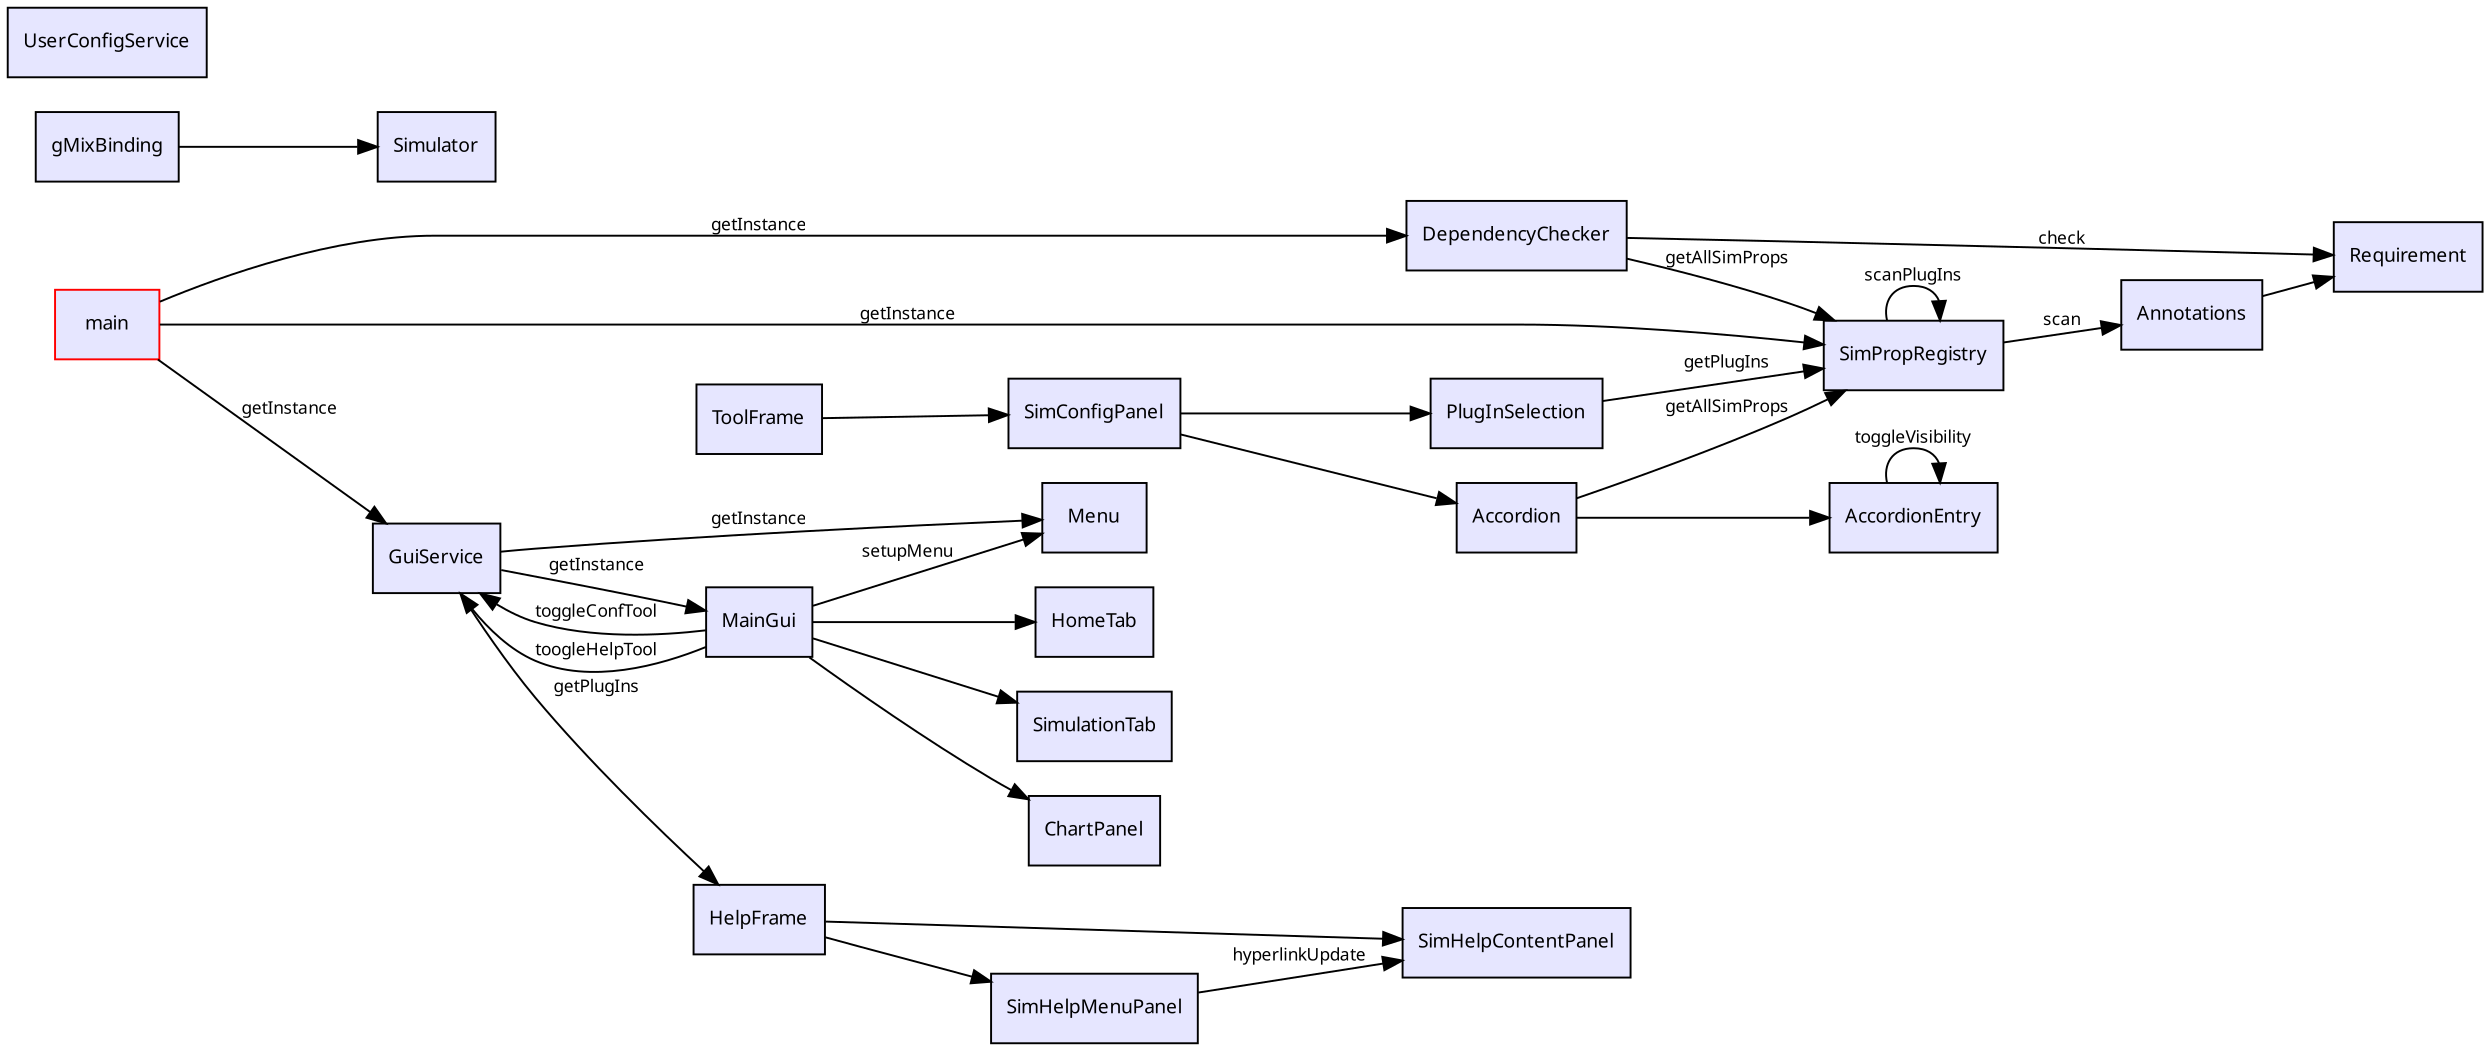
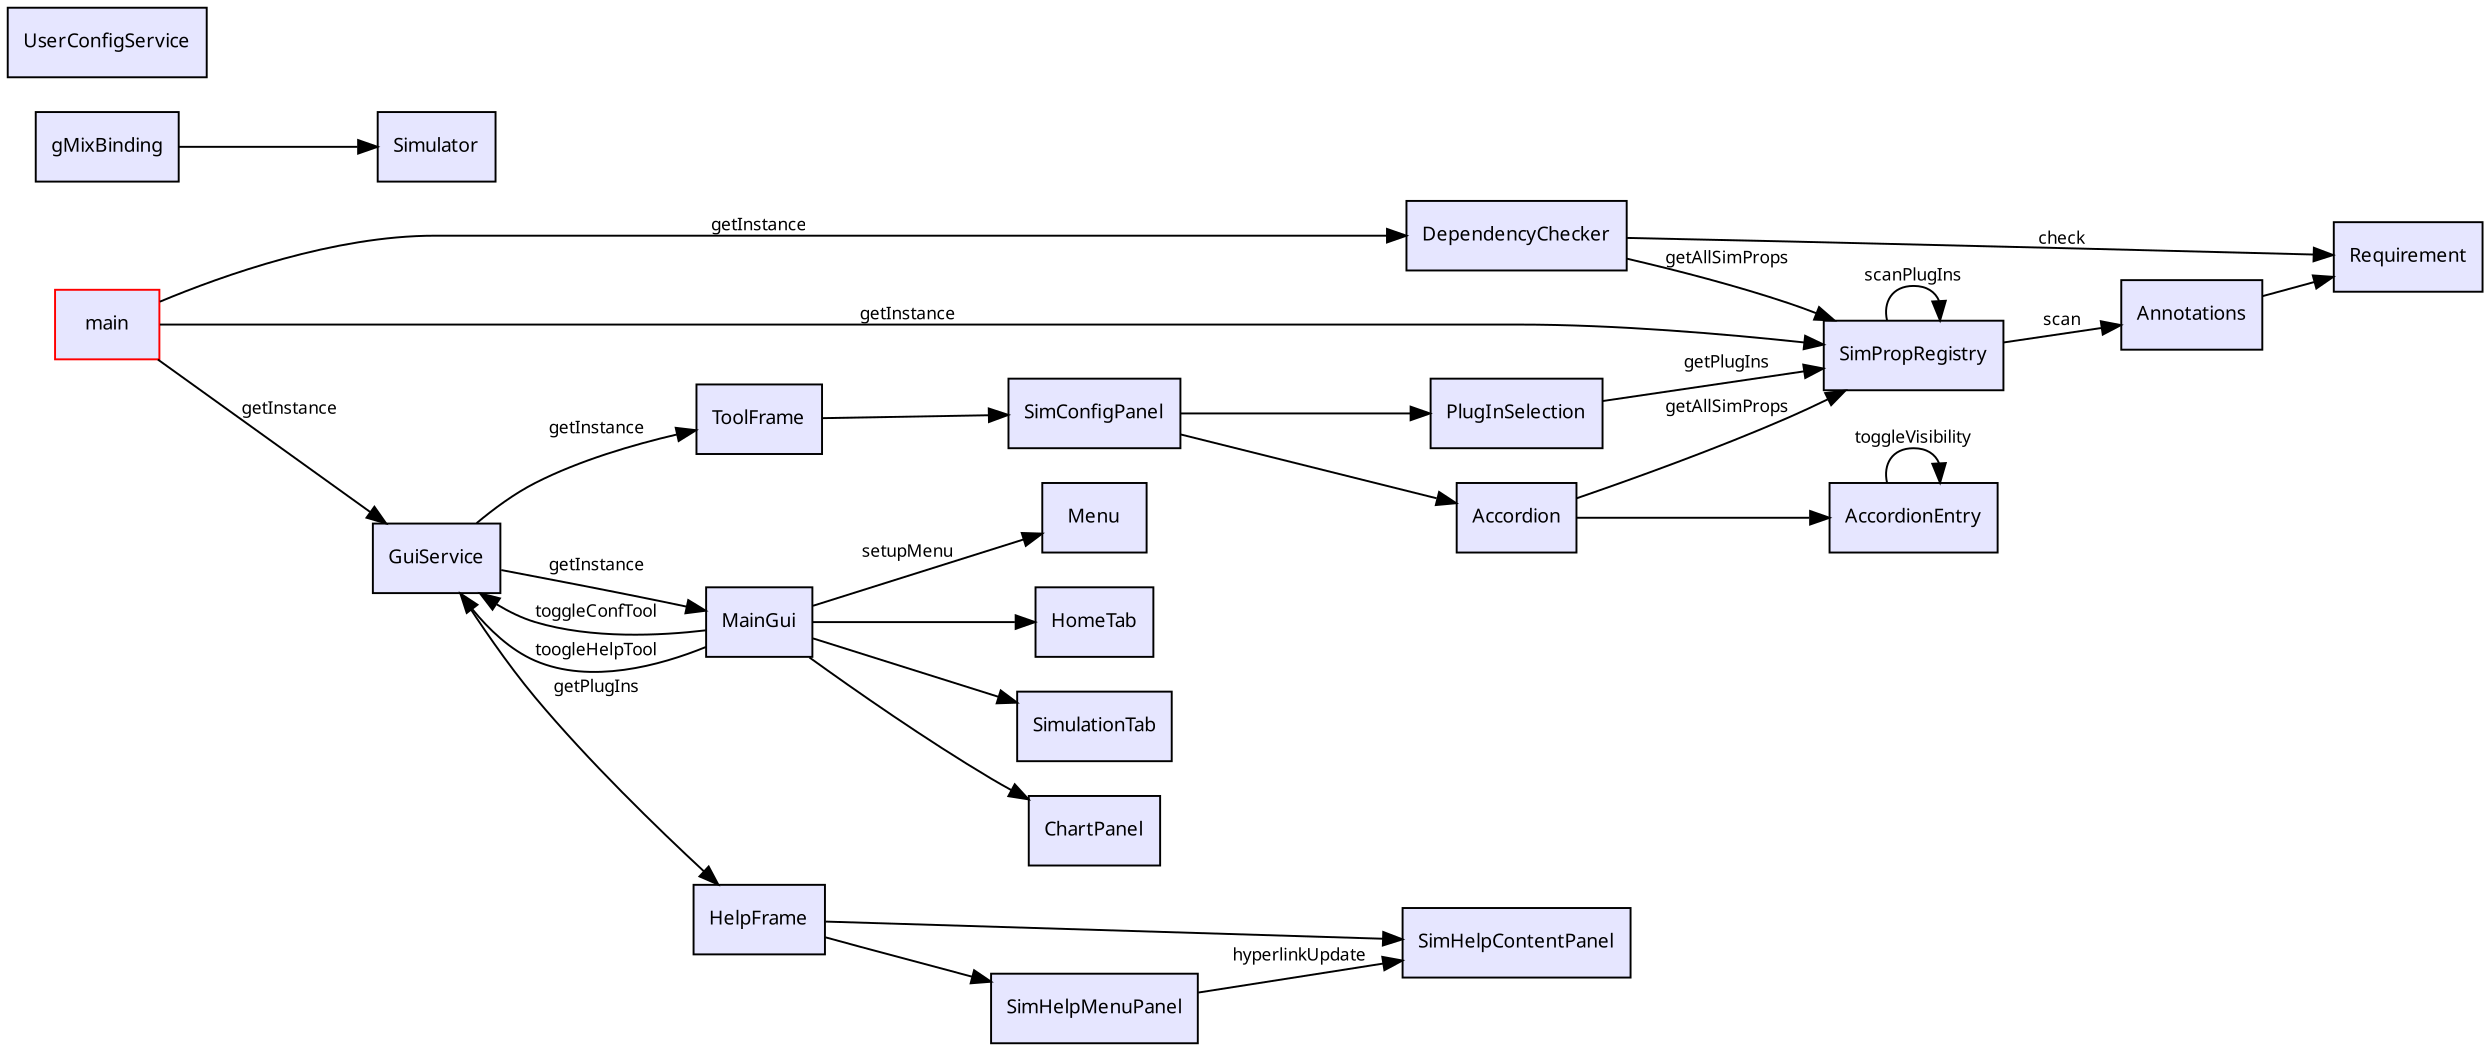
edge "GuiService" -> "Menu": now "GuiService" -> "ToolFrame"
